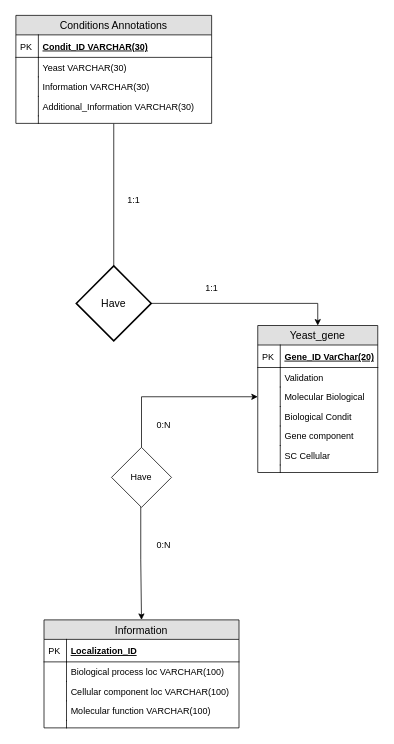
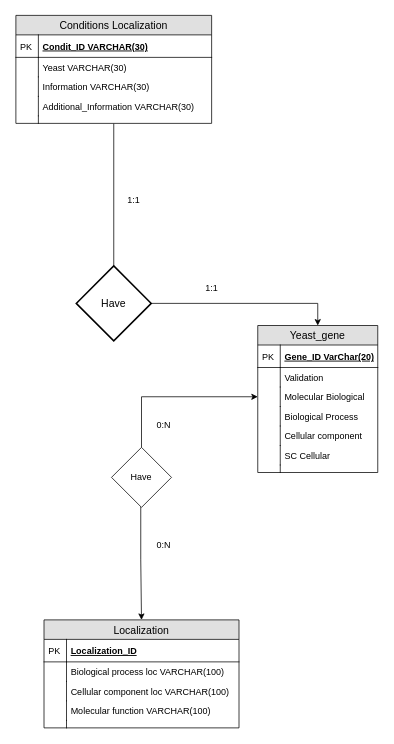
node "Conditions Annotations": label "Conditions Annotations" -> "Conditions Localization"
node "Biological Condit": label "Biological Condit" -> "Biological Process"
node "Gene component": label "Gene component" -> "Cellular component"
node "Information": label "Information" -> "Localization"
